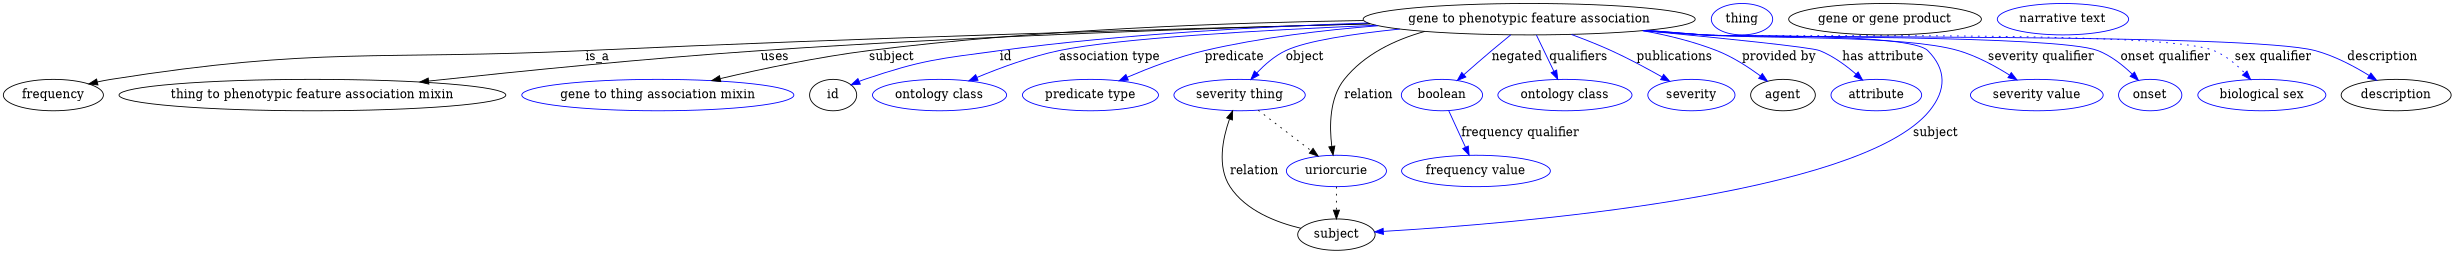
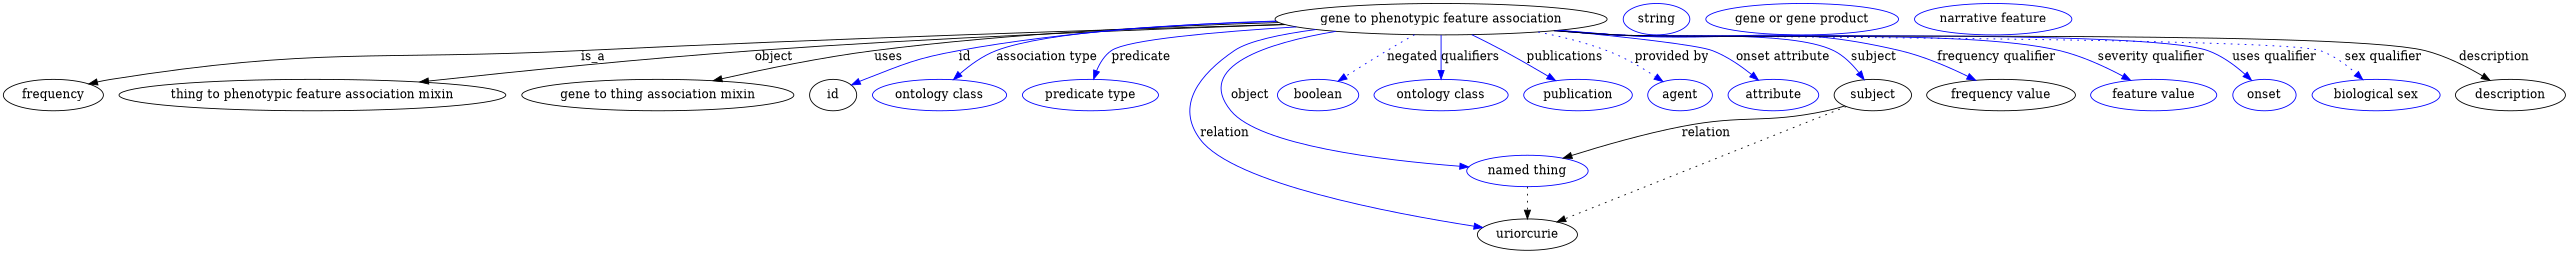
node "thing": label "thing" -> "string"
node "gene or gene product": color black -> blue
node "narrative text": label "narrative text" -> "narrative feature"
edge "gene to phenotypic feature association" -> "description": color blue -> black
edge "gene to phenotypic feature association" -> "agent": style solid -> dotted
edge "gene to phenotypic feature association" -> "boolean": style solid -> dotted
edge "gene to phenotypic feature association" -> "thing to phenotypic feature association mixin": label "uses" -> "object"
edge "gene to phenotypic feature association" -> "gene to thing association mixin": label "subject" -> "uses"
edge "gene to phenotypic feature association" -> "attribute": label "has attribute" -> "onset attribute"
edge "gene to phenotypic feature association" -> "onset": label "onset qualifier" -> "uses qualifier"
edge "gene to phenotypic feature association" -> "uriorcurie": color black -> blue
node "gene to thing association mixin": color blue -> black
node "severity thing": label "severity thing" -> "named thing"
node "severity": label "severity" -> "publication"
node "agent": color black -> blue
node "severity value": label "severity value" -> "feature value"
edge "boolean" -> "frequency value": now "gene to phenotypic feature association" -> "frequency value"
node "uriorcurie": color blue -> black
node "frequency value": color blue -> black
edge "uriorcurie" -> "subject": reversed
